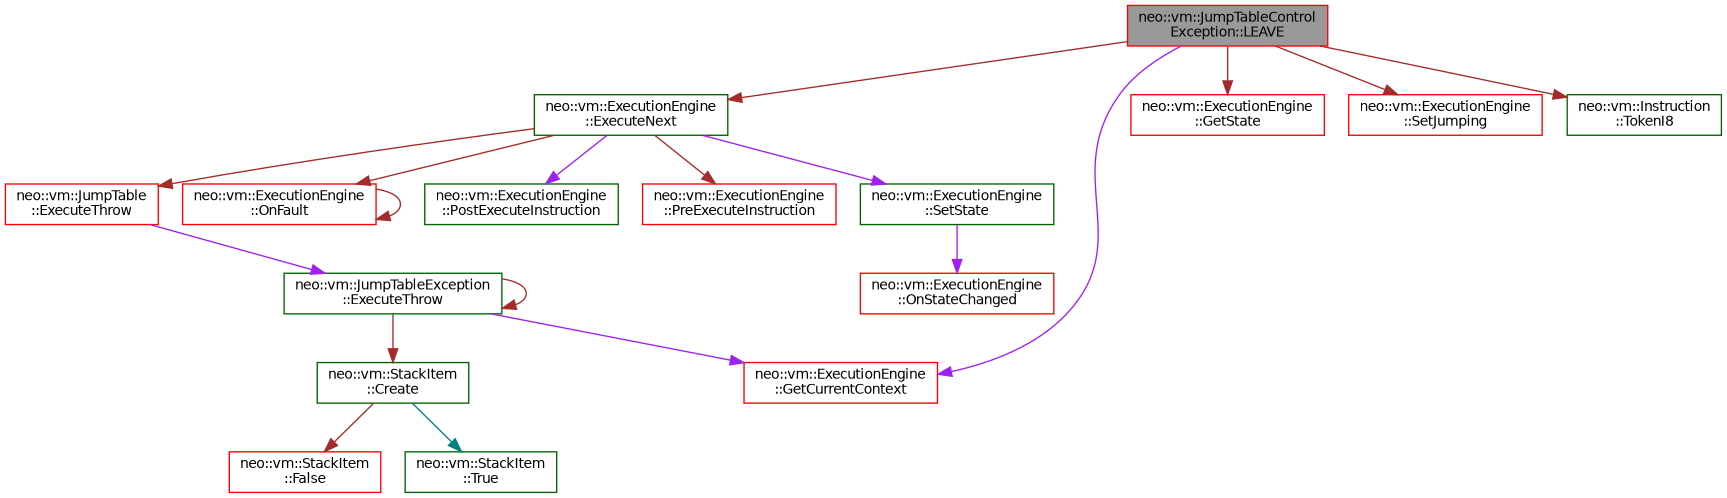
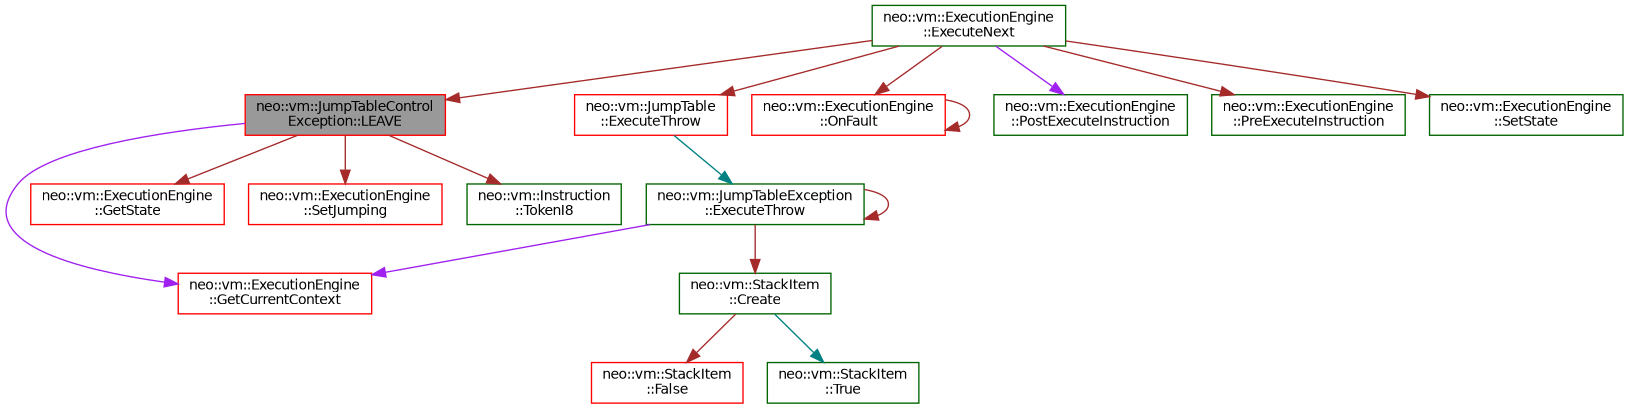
edge "neo::vm::JumpTableControl Exception::LEAVE" -> "neo::vm::ExecutionEngine ::ExecuteNext": reversed
edge "neo::vm::ExecutionEngine ::ExecuteNext" -> "neo::vm::ExecutionEngine ::SetState": color purple -> brown
node "neo::vm::ExecutionEngine ::PreExecuteInstruction": color red -> darkgreen
edge "neo::vm::JumpTable ::ExecuteThrow" -> "neo::vm::JumpTableException ::ExecuteThrow": color purple -> teal
node "neo::vm::ExecutionEngine ::OnStateChanged": removed
